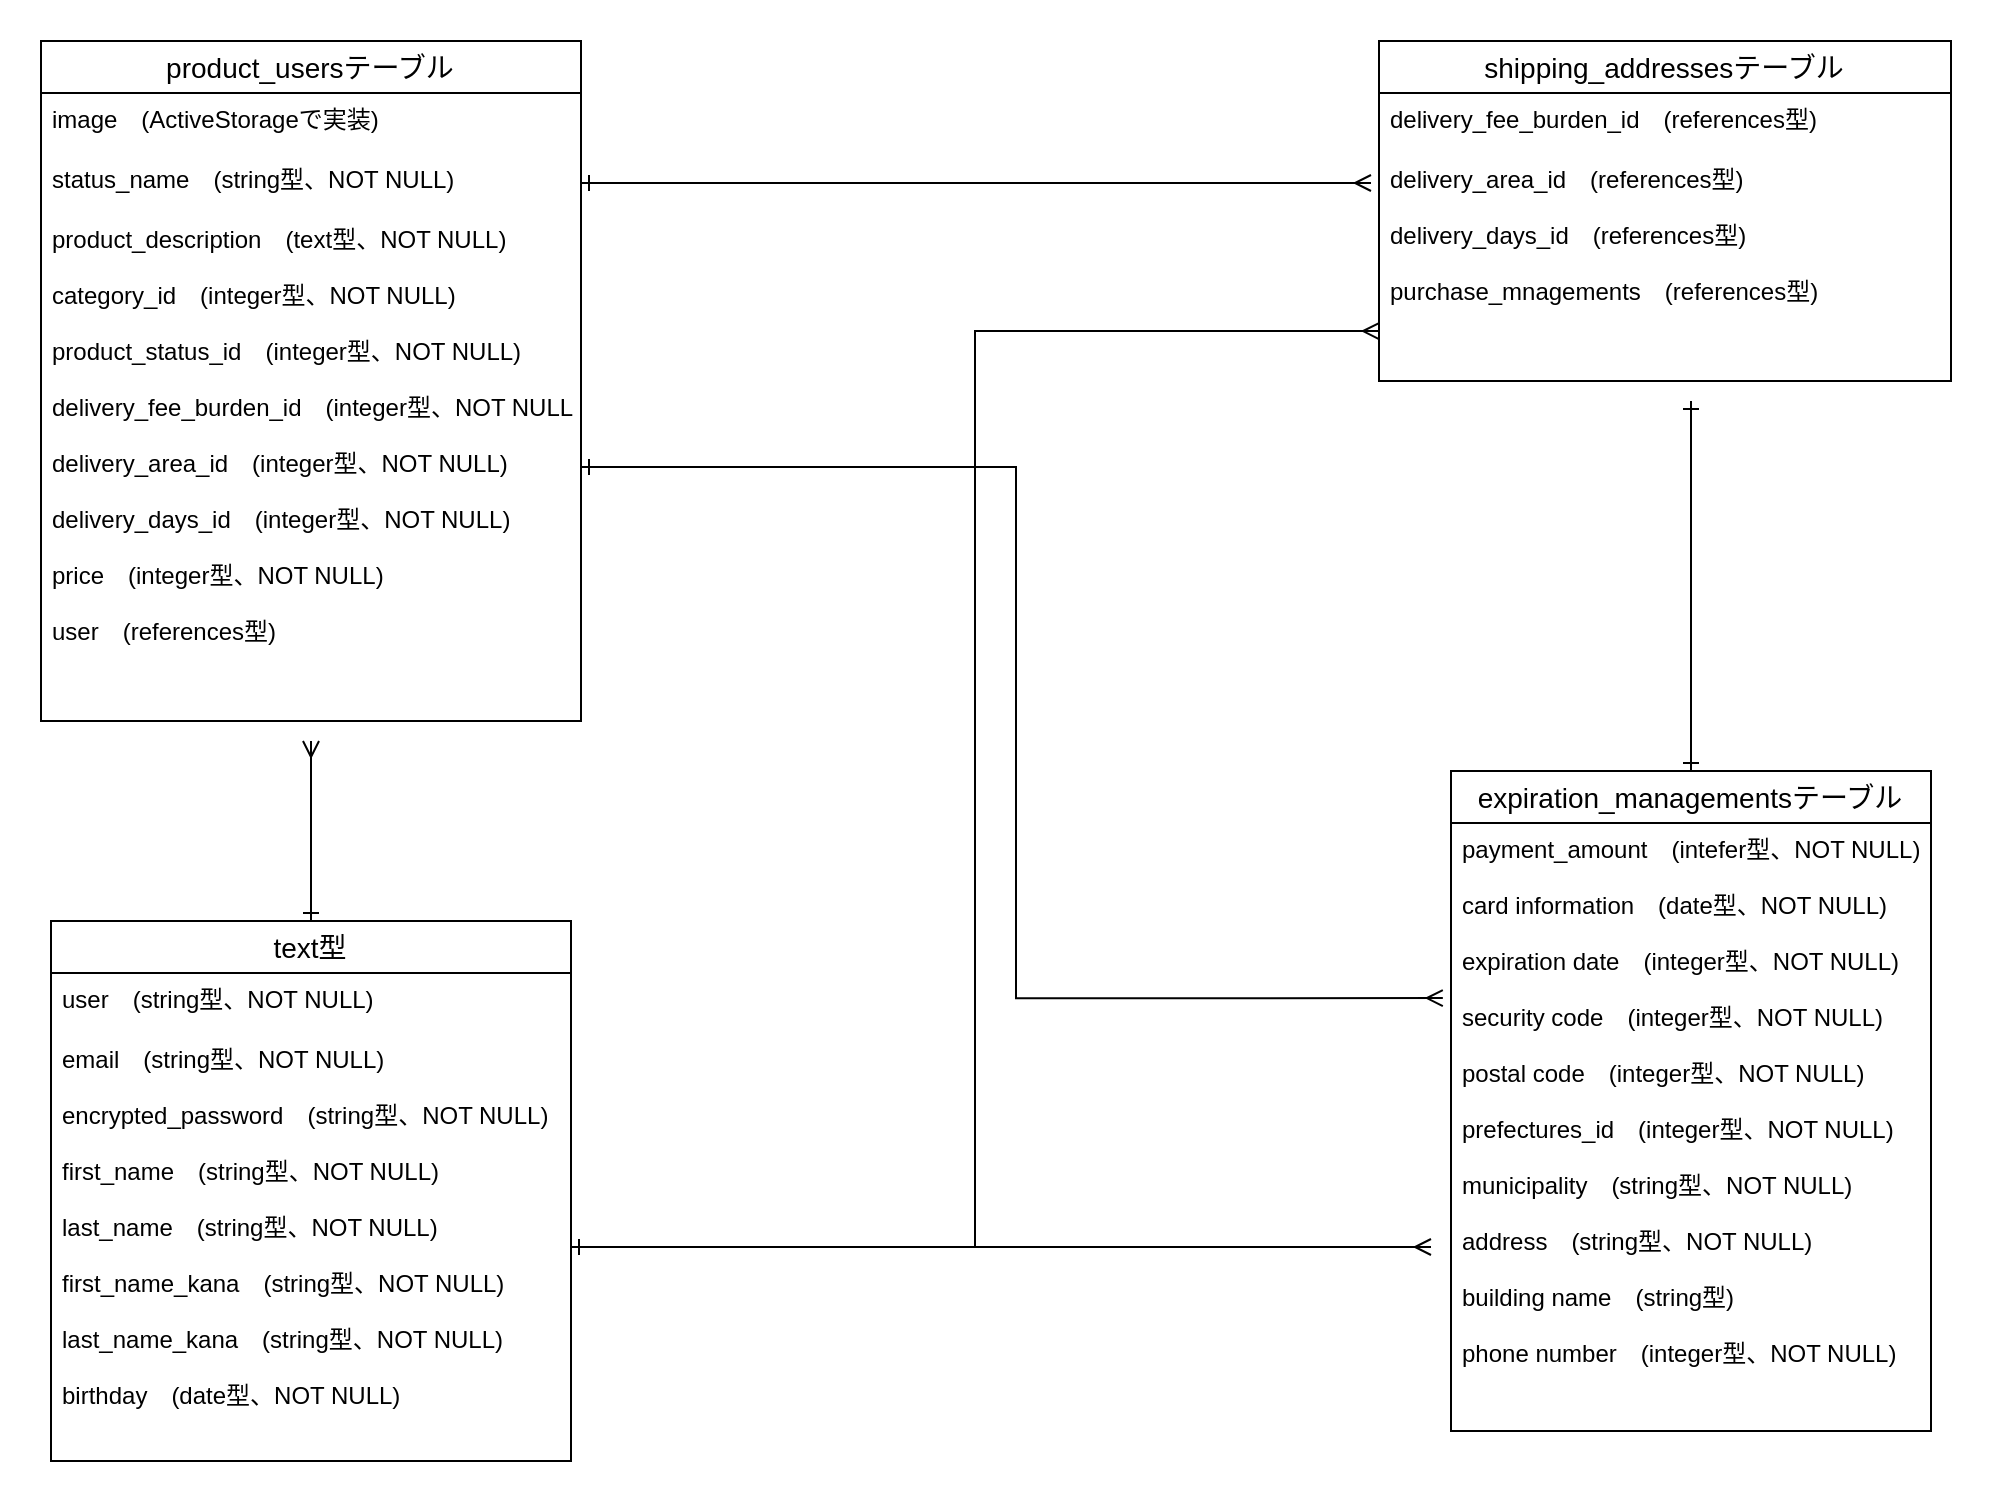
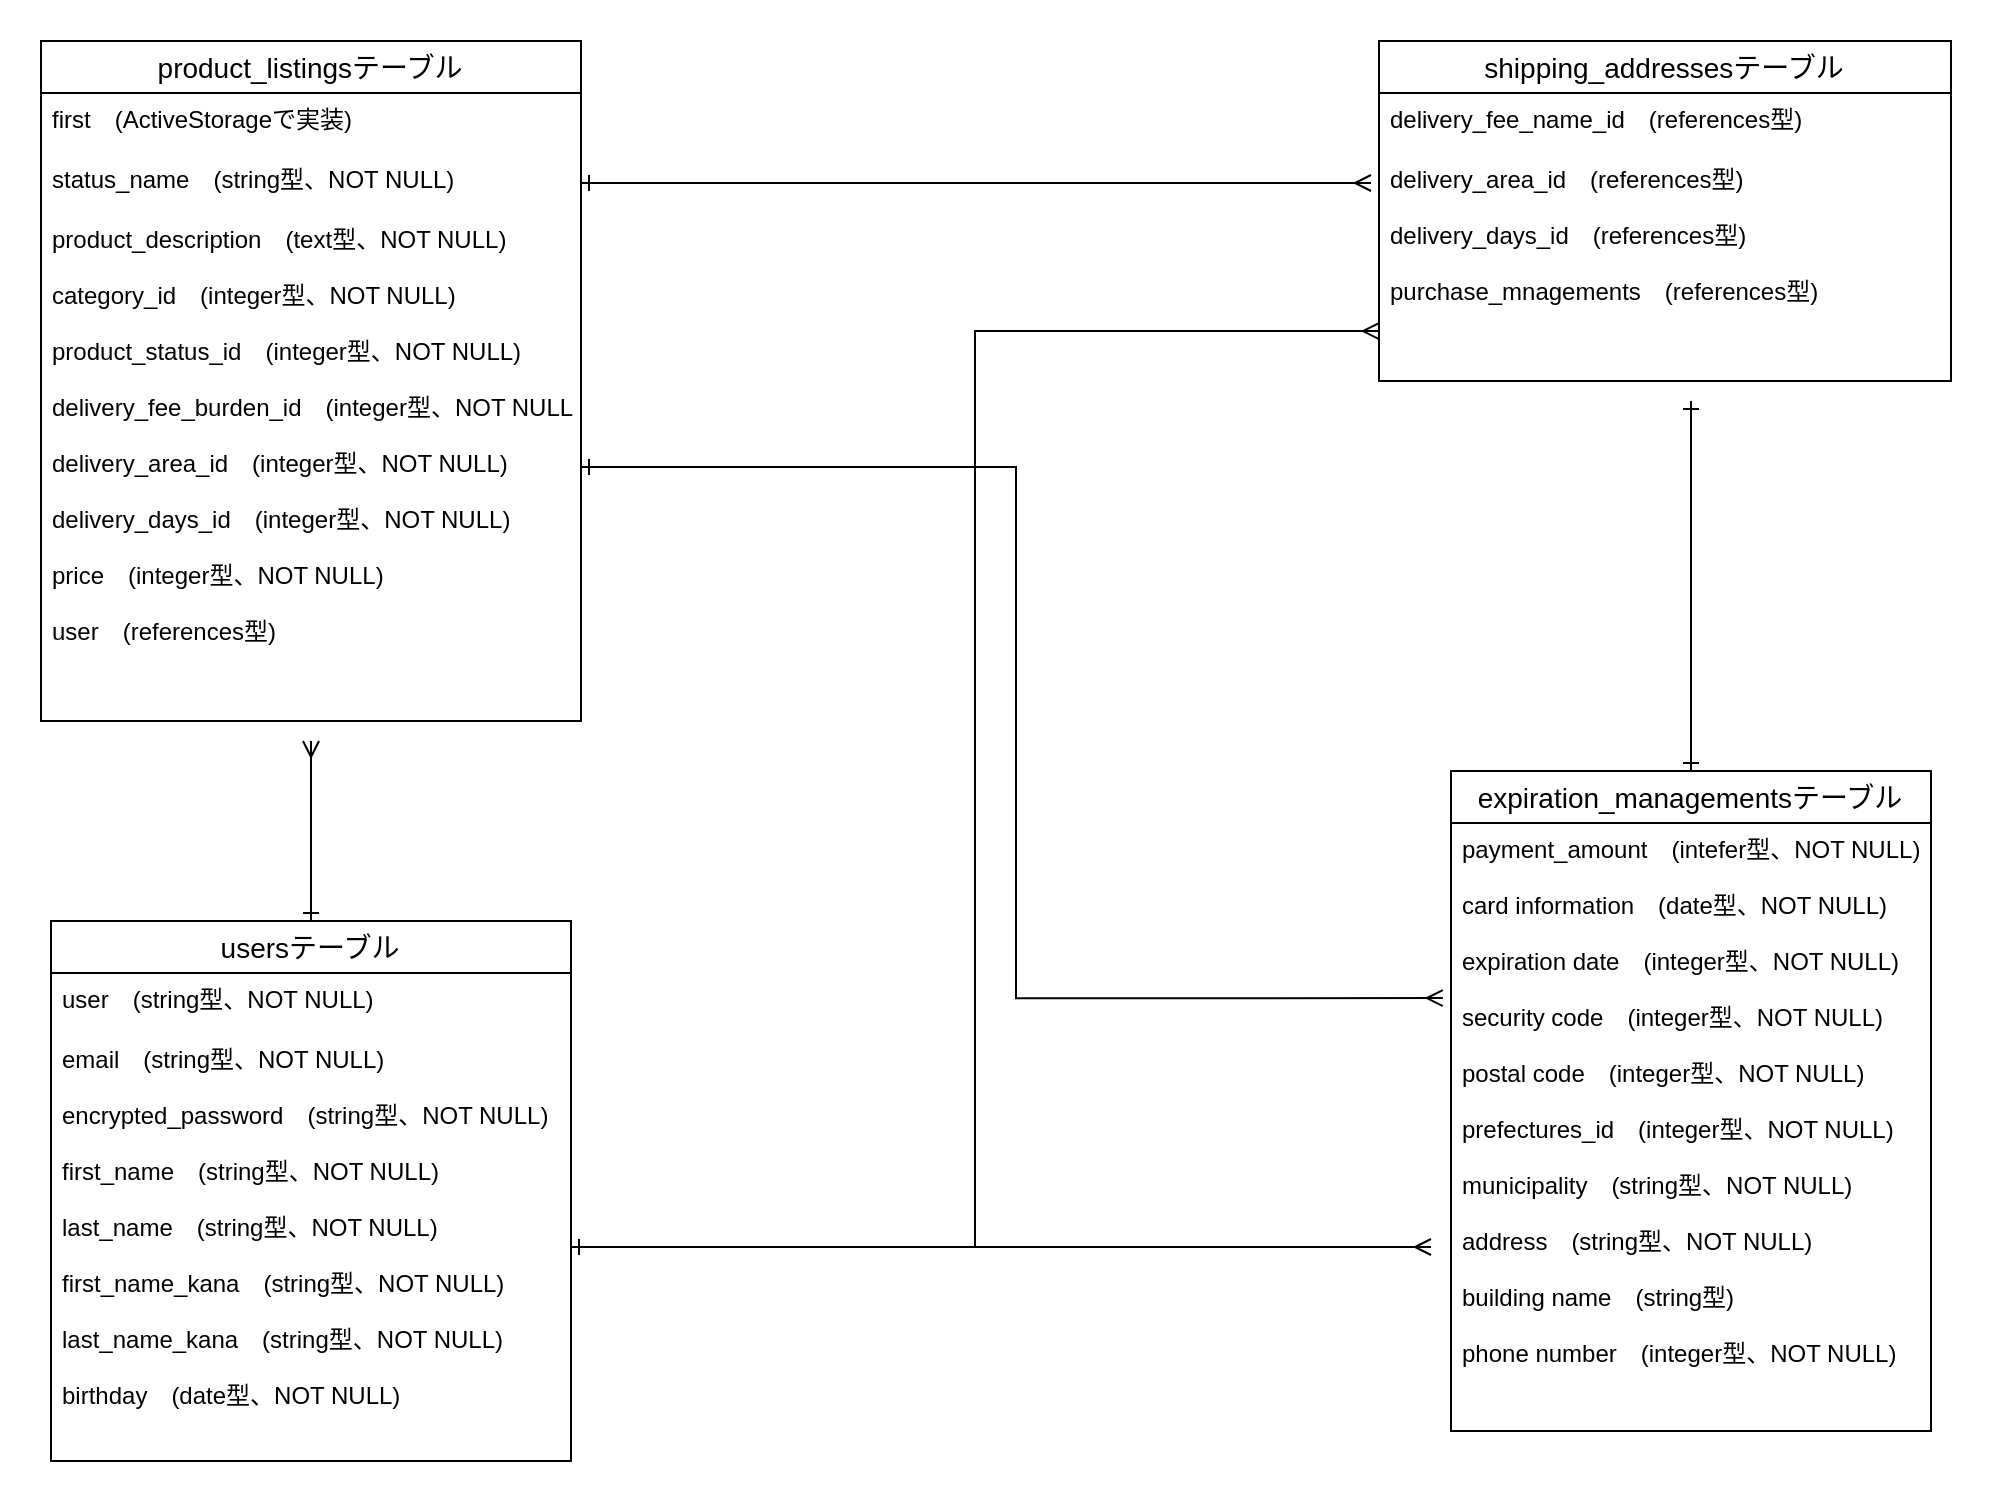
node "product_usersテーブル": label "product_usersテーブル" -> "product_listingsテーブル"
node "image (ActiveStorageで実装)": label "image (ActiveStorageで実装)" -> "first (ActiveStorageで実装)"
node "delivery_fee_burden_id (references型)": label "delivery_fee_burden_id (references型)" -> "delivery_fee_name_id (references型)"
node "text型": label "text型" -> "usersテーブル"
